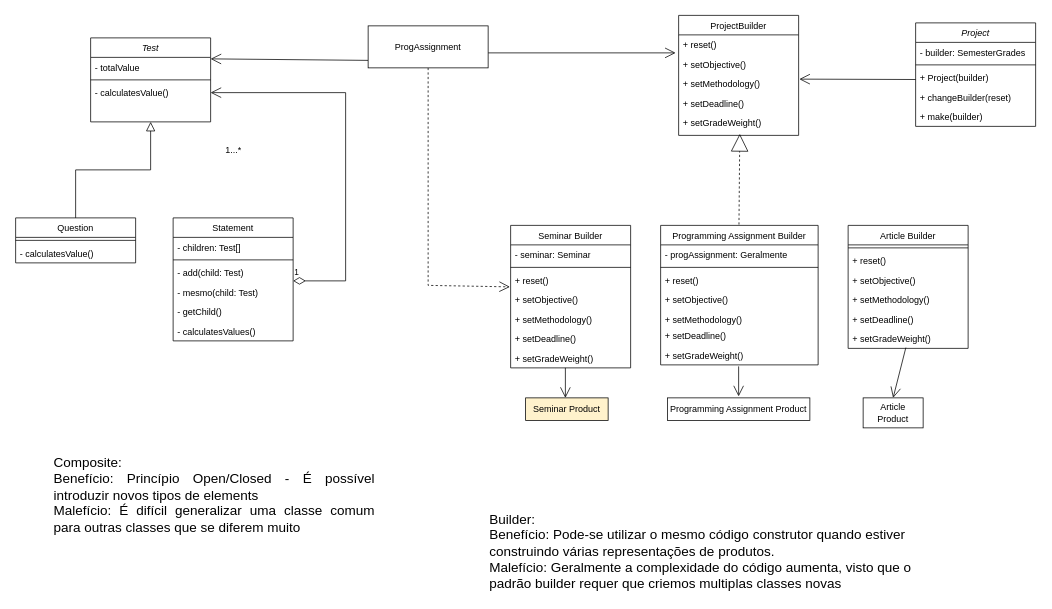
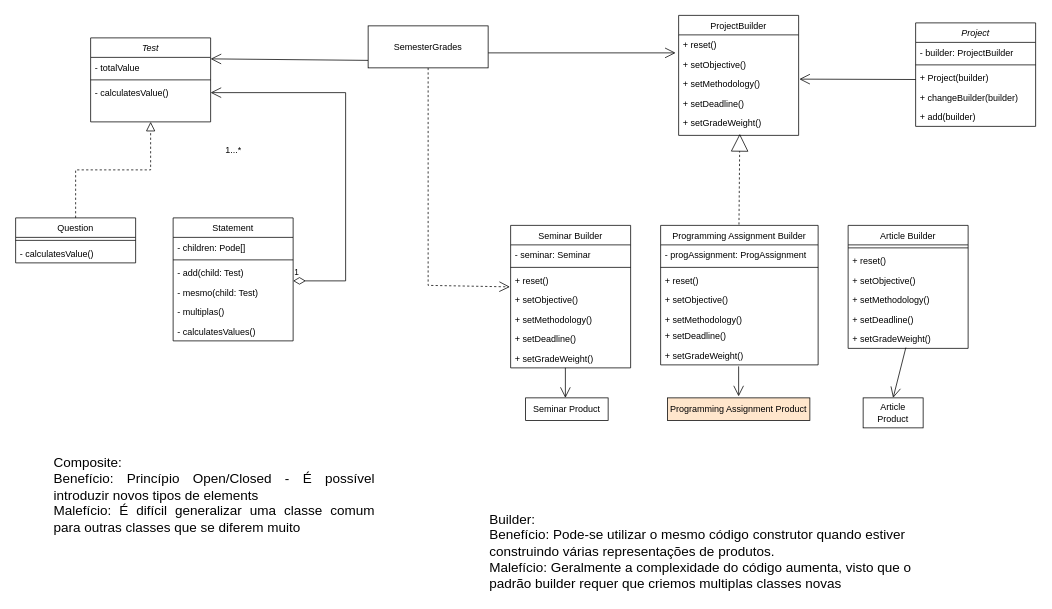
node "ProgAssignment": label "ProgAssignment" -> "SemesterGrades"
node "- builder: SemesterGrades": label "- builder: SemesterGrades" -> "- builder: ProjectBuilder"
node "+ changeBuilder(reset)": label "+ changeBuilder(reset)" -> "+ changeBuilder(builder)"
node "+ make(builder)": label "+ make(builder)" -> "+ add(builder)"
edge "Question" -> "Test": style solid -> dashed
node "- children: Test[]": label "- children: Test[]" -> "- children: Pode[]"
node "- progAssignment: Geralmente": label "- progAssignment: Geralmente" -> "- progAssignment: ProgAssignment"
node "- getChild()": label "- getChild()" -> "- multiplas()"
node "Seminar Product": fillcolor #fff2cc -> #ffffff
node "Programming Assignment Product": fillcolor #ffffff -> #ffe6cc
